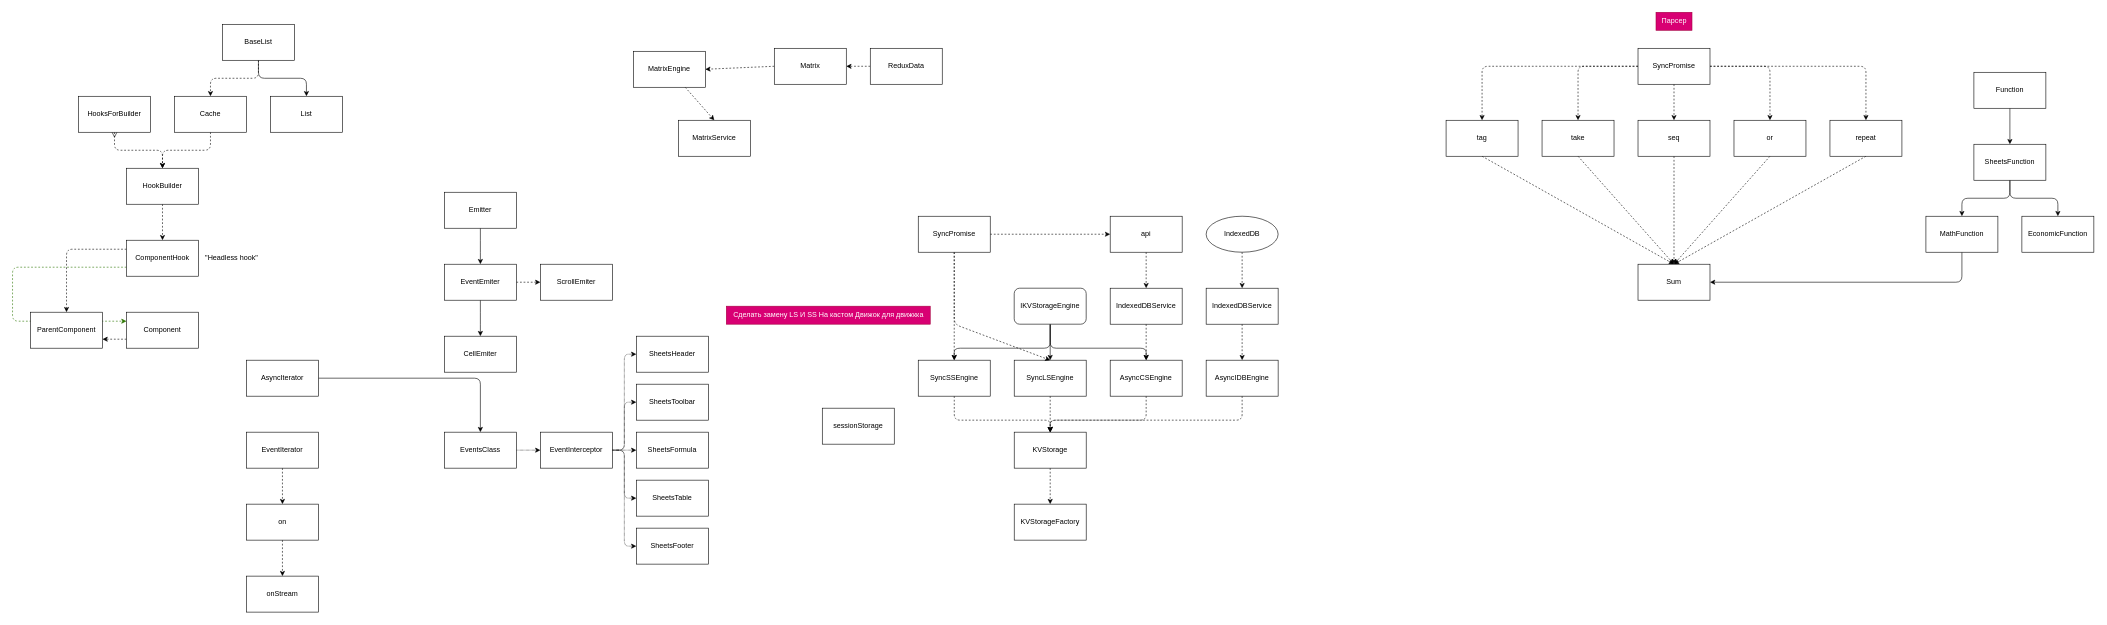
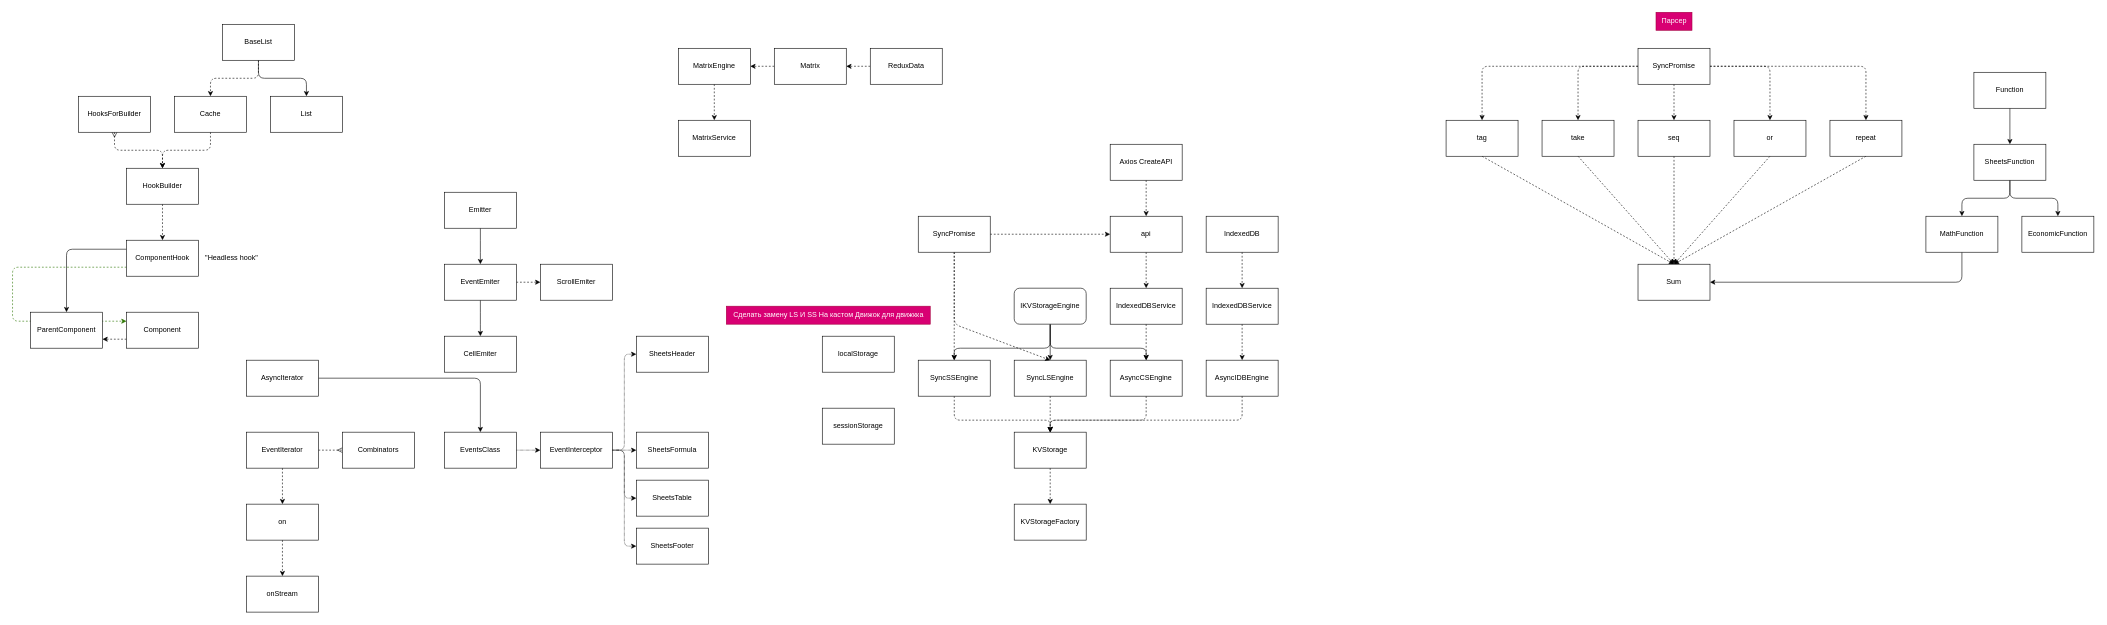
node "MatrixEngine": moved (669, 69) -> (714, 66)
node "Axios CreateAPI": added
edge "Axios CreateAPI" -> "api": added
node "IndexedDB": shape ellipse -> rectangle
edge "ComponentHook" -> "ParentComponent": style dashed -> solid
node "localStorage": added
edge "EventInterceptor" -> "SheetsToolbar": removed
node "SheetsToolbar": removed
edge "EventIterator" -> "Combinators": added
node "Combinators": added
